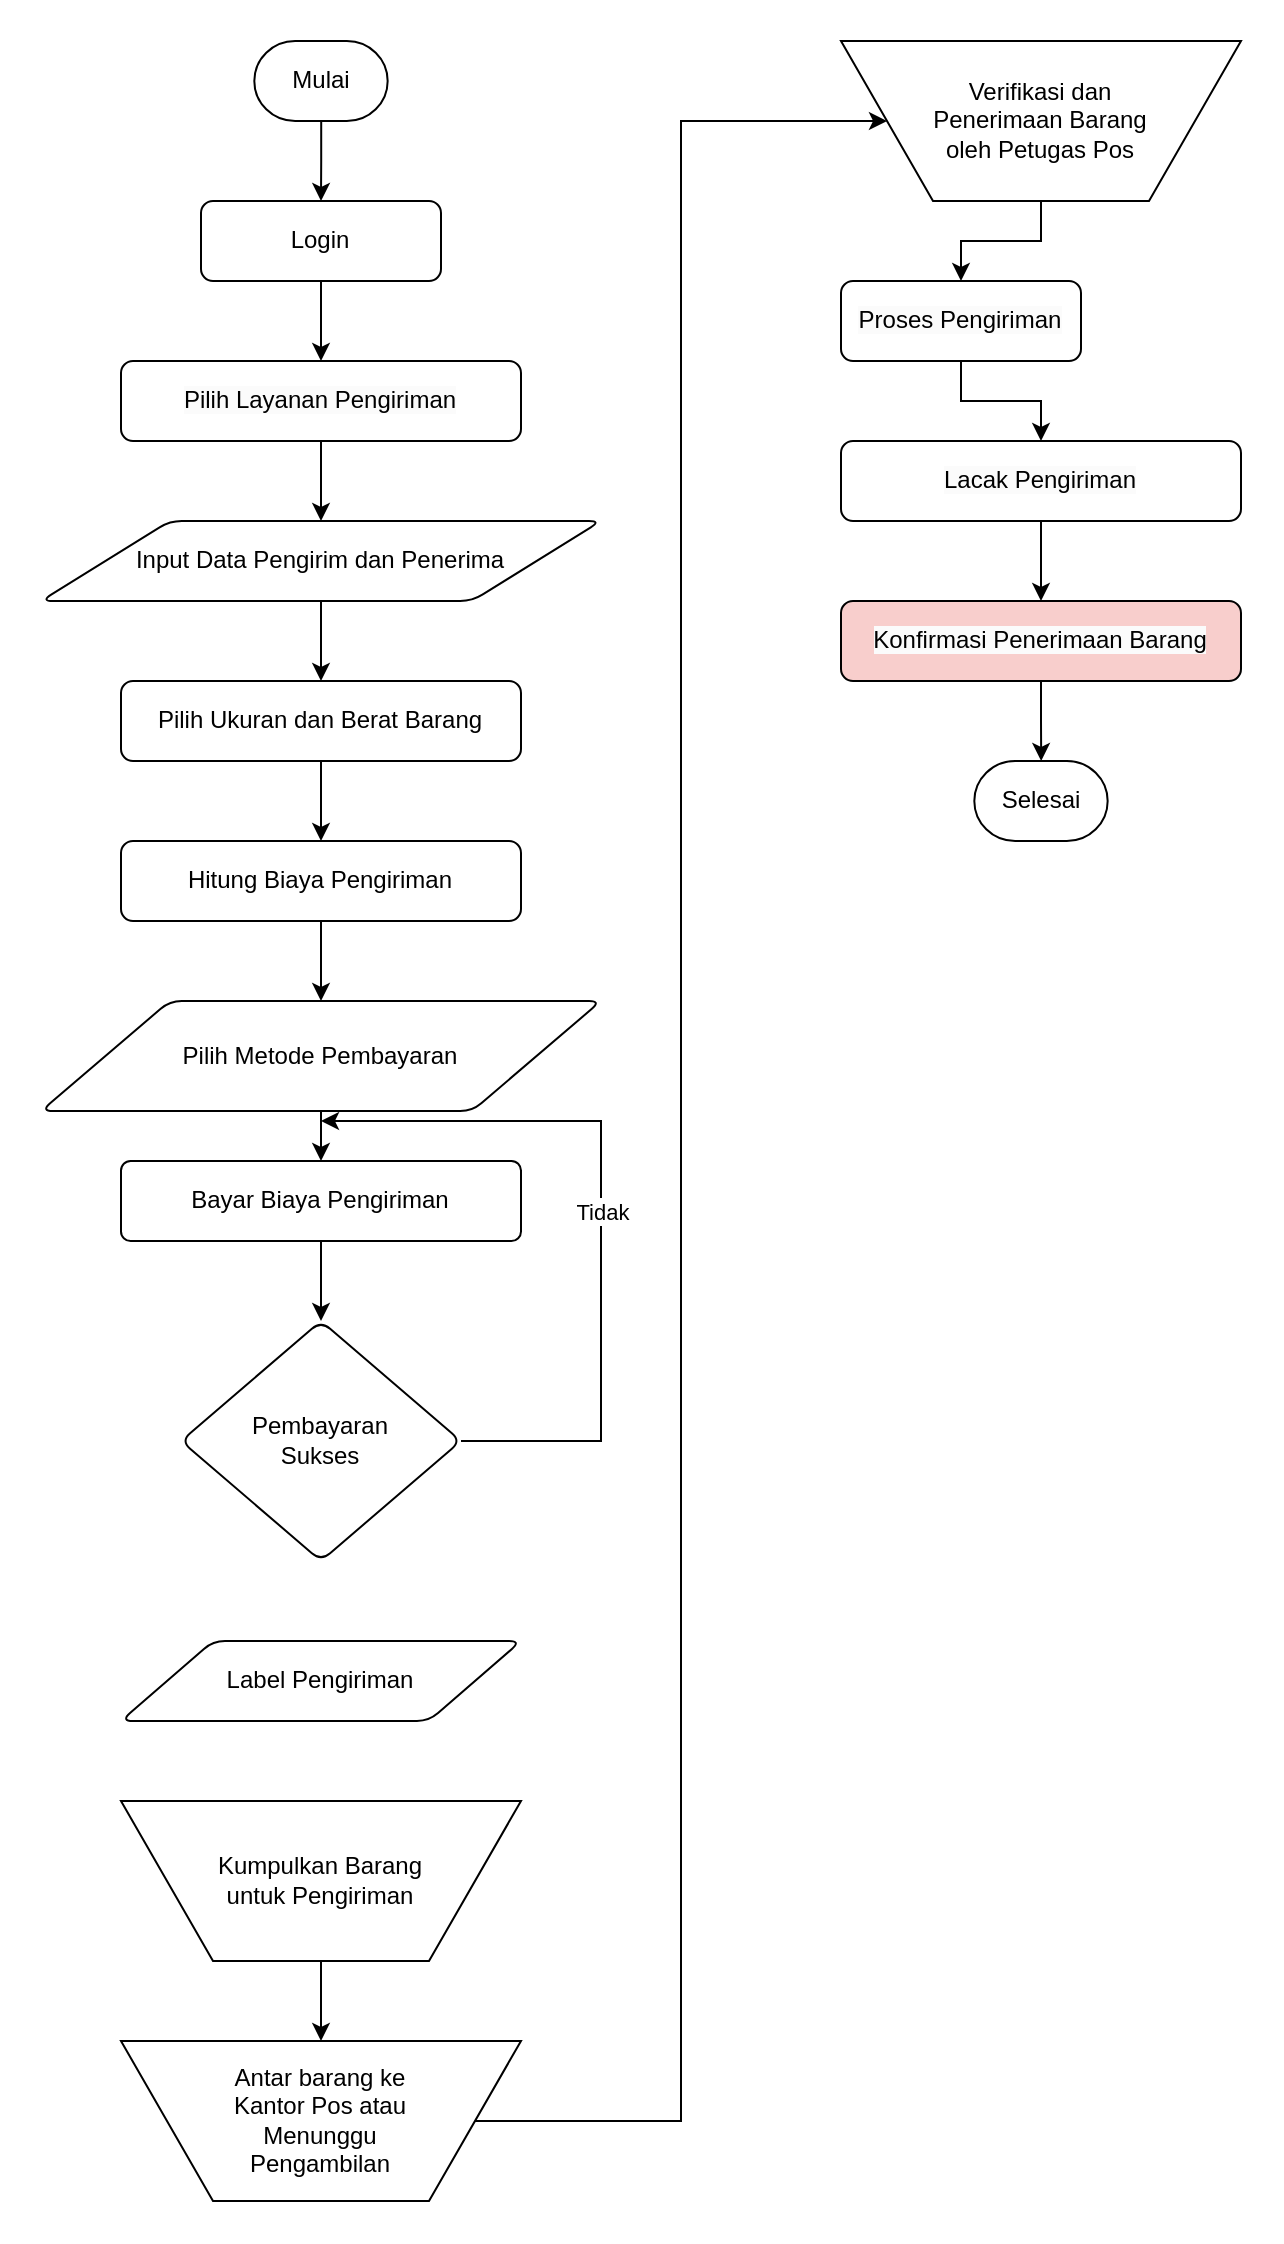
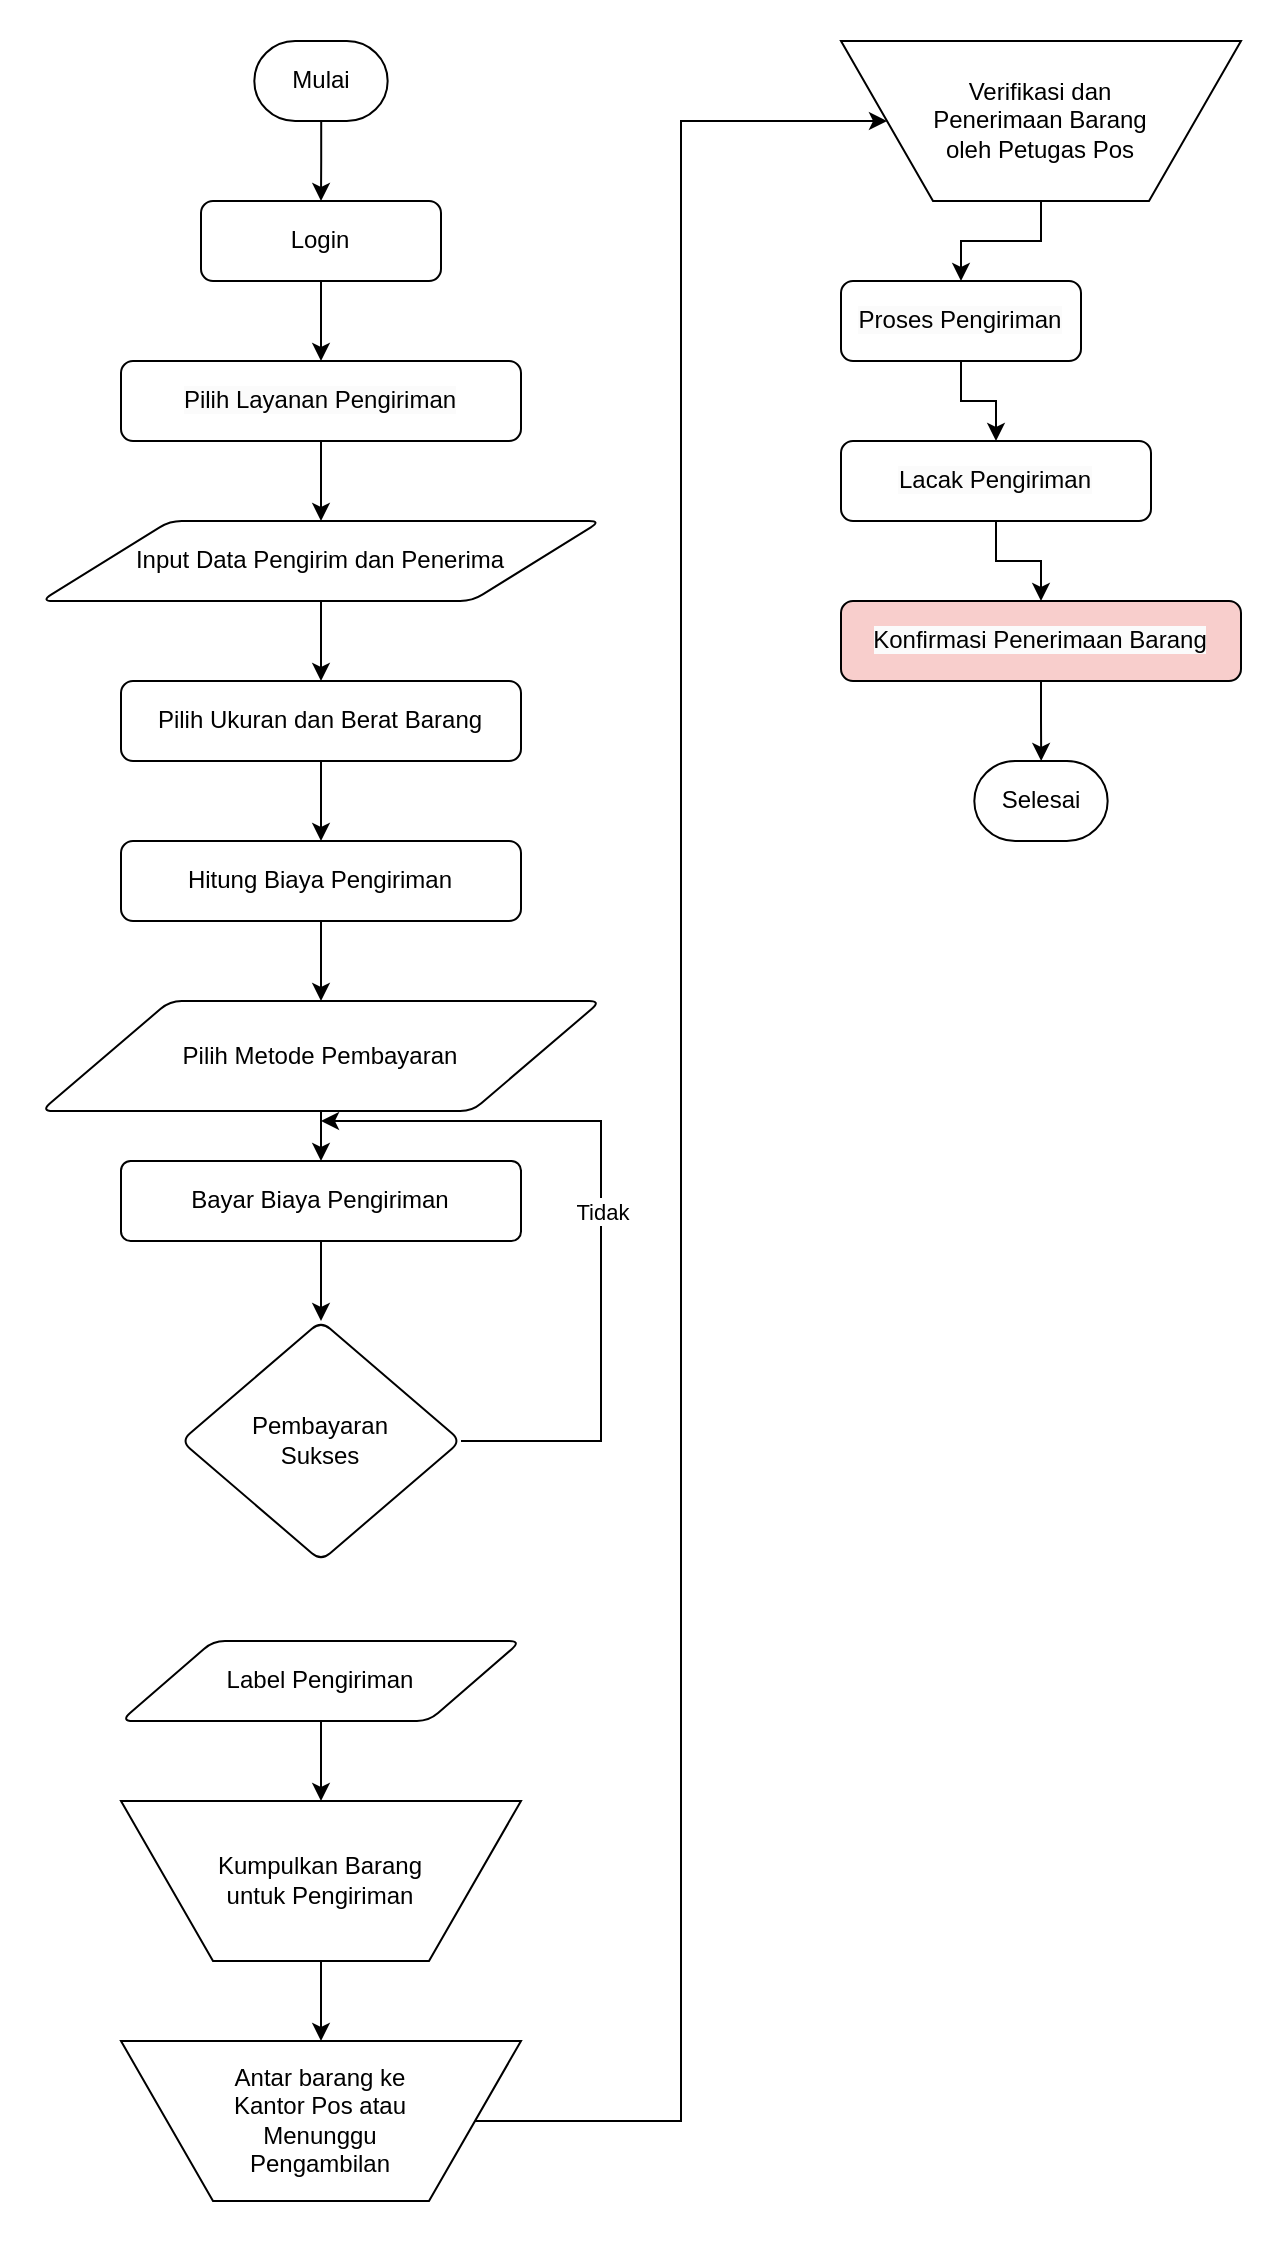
node "Lacak Pengiriman": size 400x80 -> 310x80
edge "Label Pengiriman" -> "Kumpulkan Barang untuk Pengiriman": added
